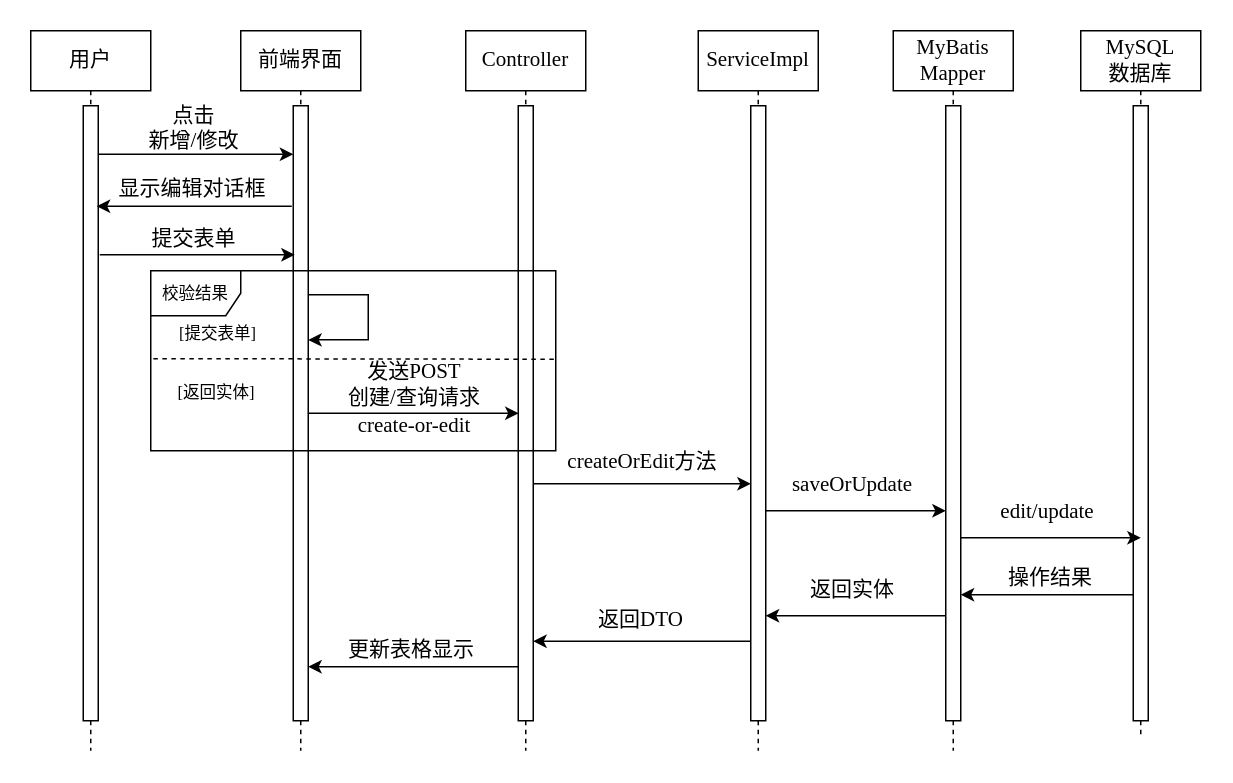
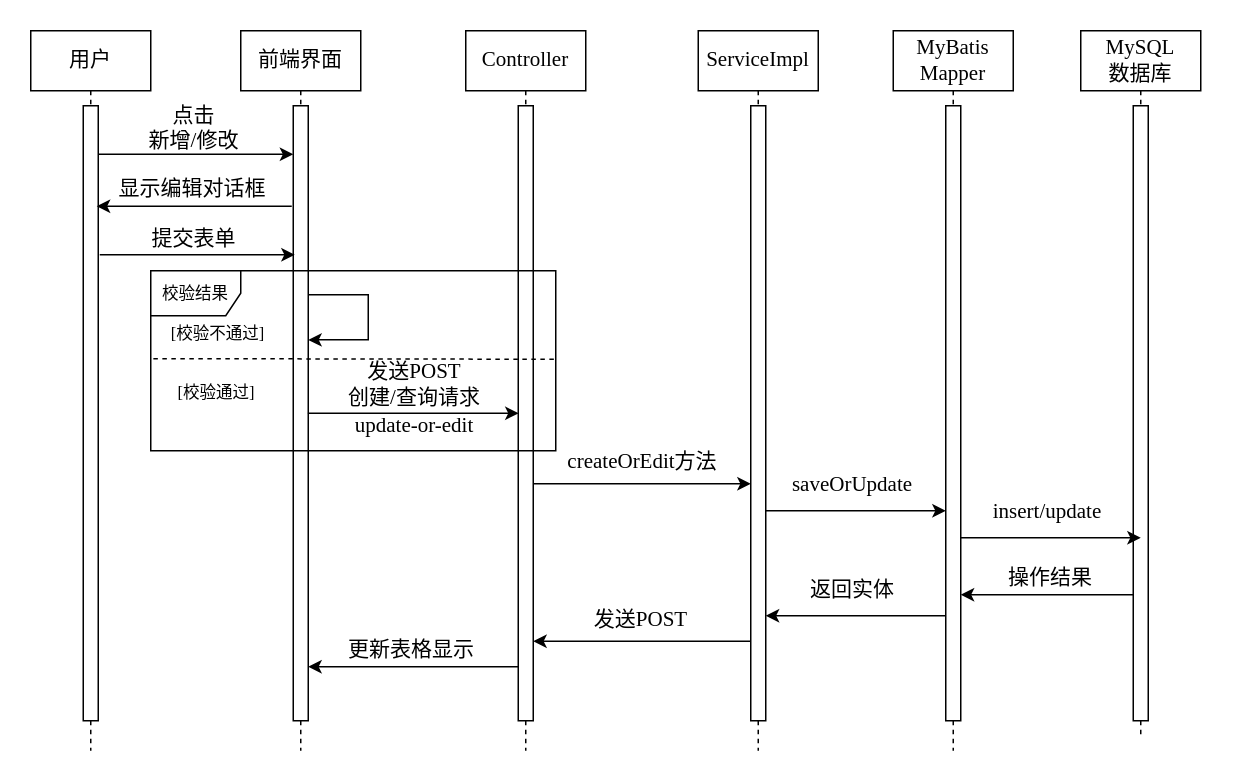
node "[提交表单]": label "[提交表单]" -> "[校验不通过]"
node "[返回实体]": label "[返回实体]" -> "[校验通过]"
node "create-or-edit": label "create-or-edit" -> "update-or-edit"
node "edit/update": label "edit/update" -> "insert/update"
node "返回DTO": label "返回DTO" -> "发送POST"
